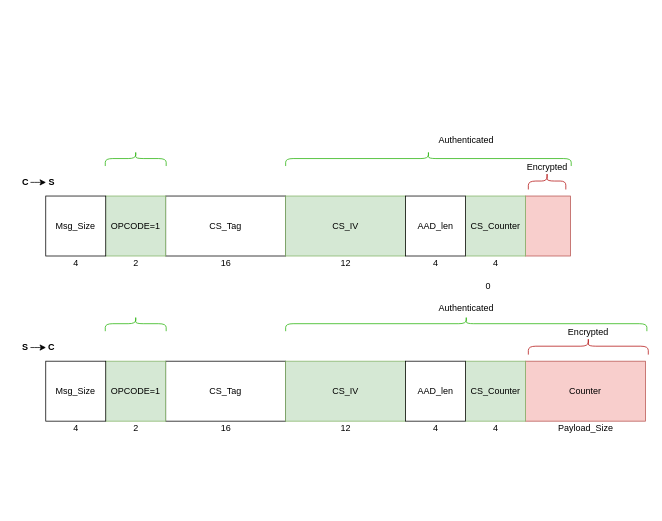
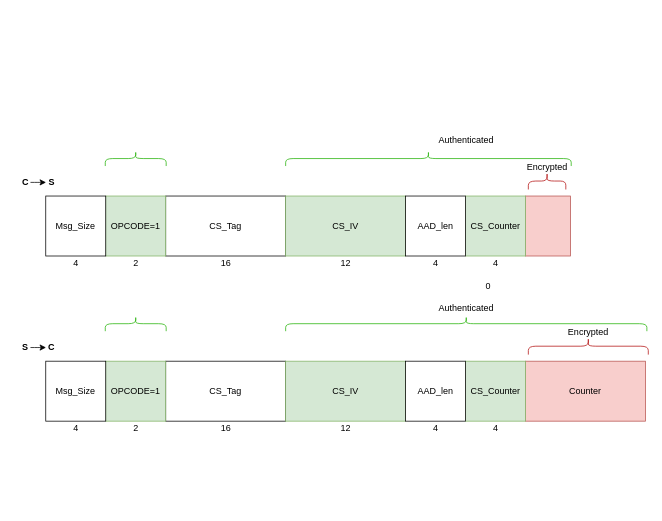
node "Payload_Size": removed
